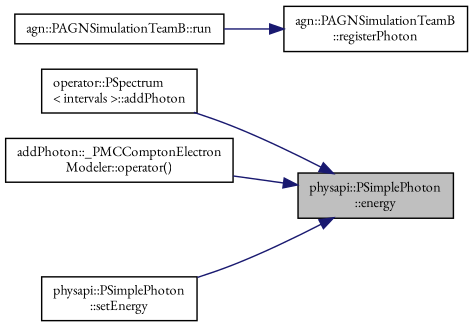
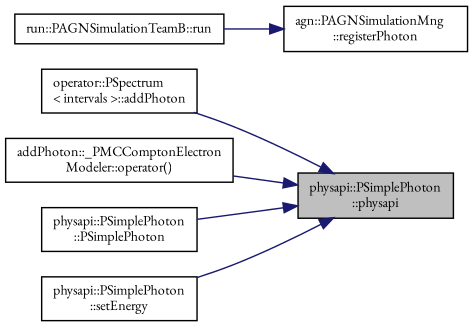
node "agn::PAGNSimulationTeamB::run": label "agn::PAGNSimulationTeamB::run" -> "run::PAGNSimulationTeamB::run"
node "agn::PAGNSimulationTeamB ::registerPhoton": label "agn::PAGNSimulationTeamB ::registerPhoton" -> "agn::PAGNSimulationMng ::registerPhoton"
node "physapi::PSimplePhoton ::energy": label "physapi::PSimplePhoton ::energy" -> "physapi::PSimplePhoton ::physapi"
node "physapi::PSimplePhoton ::PSimplePhoton": added
